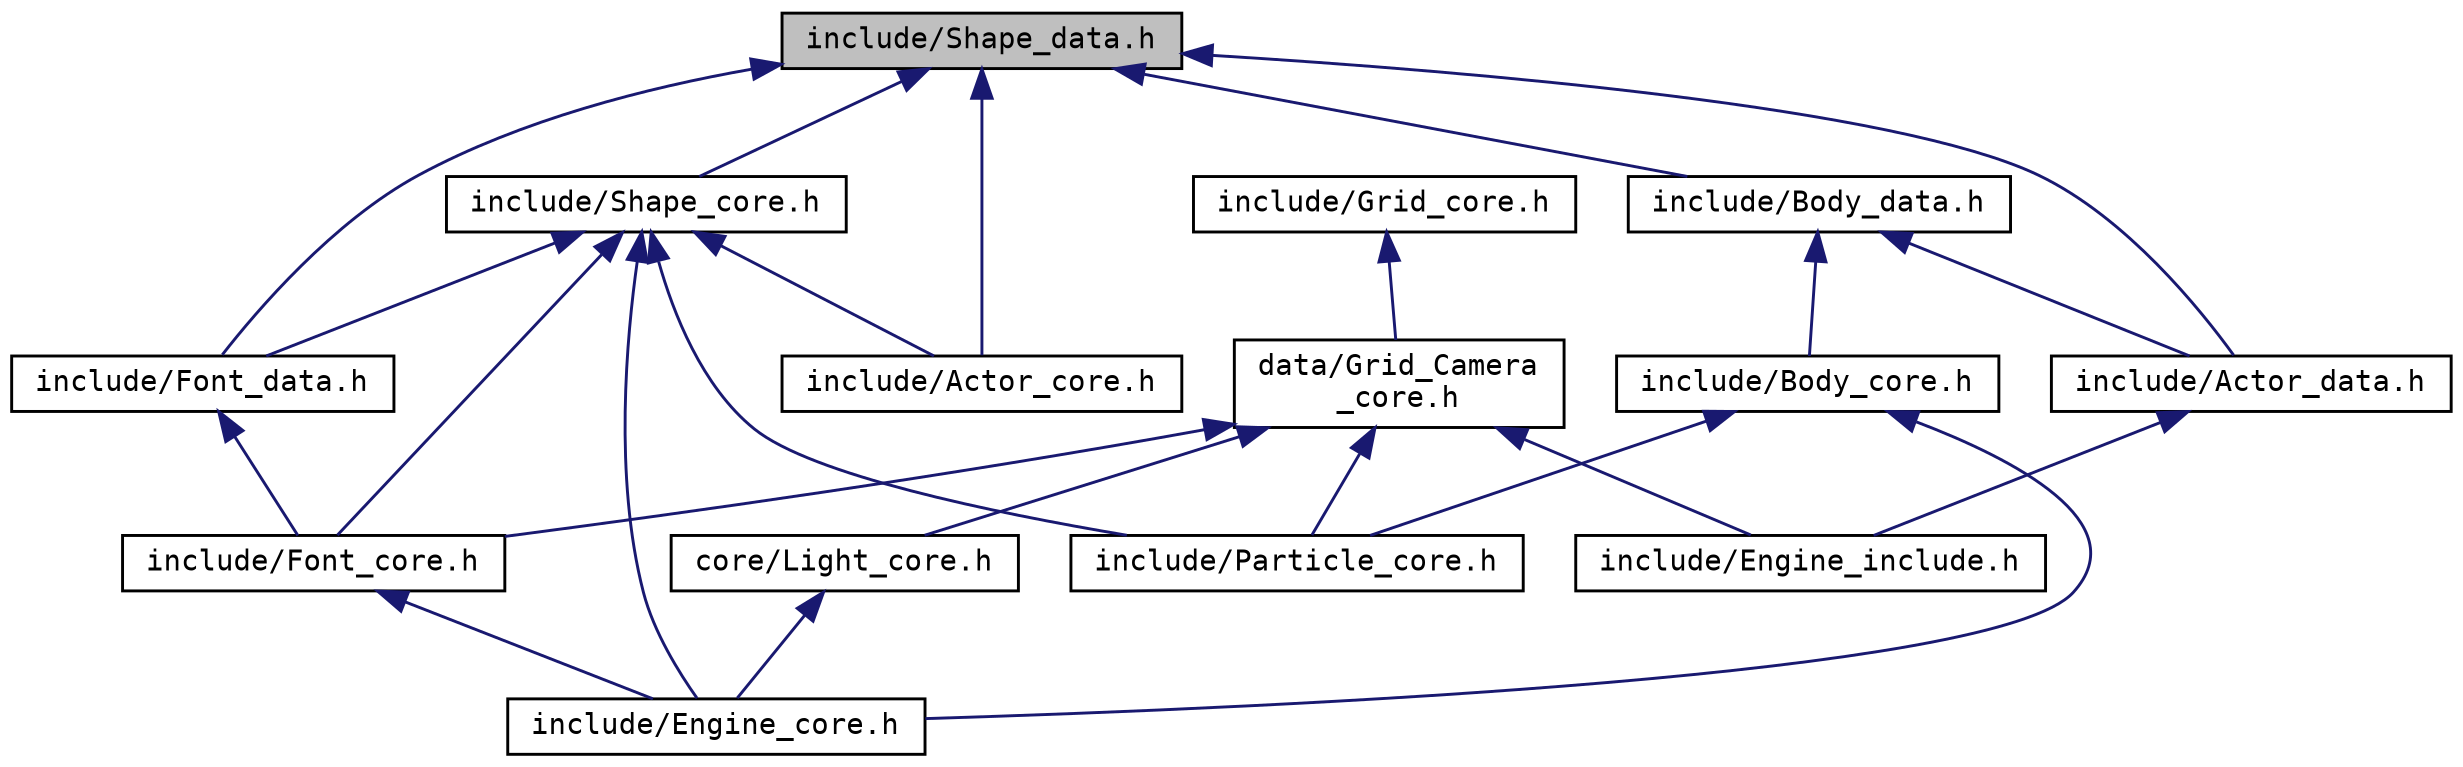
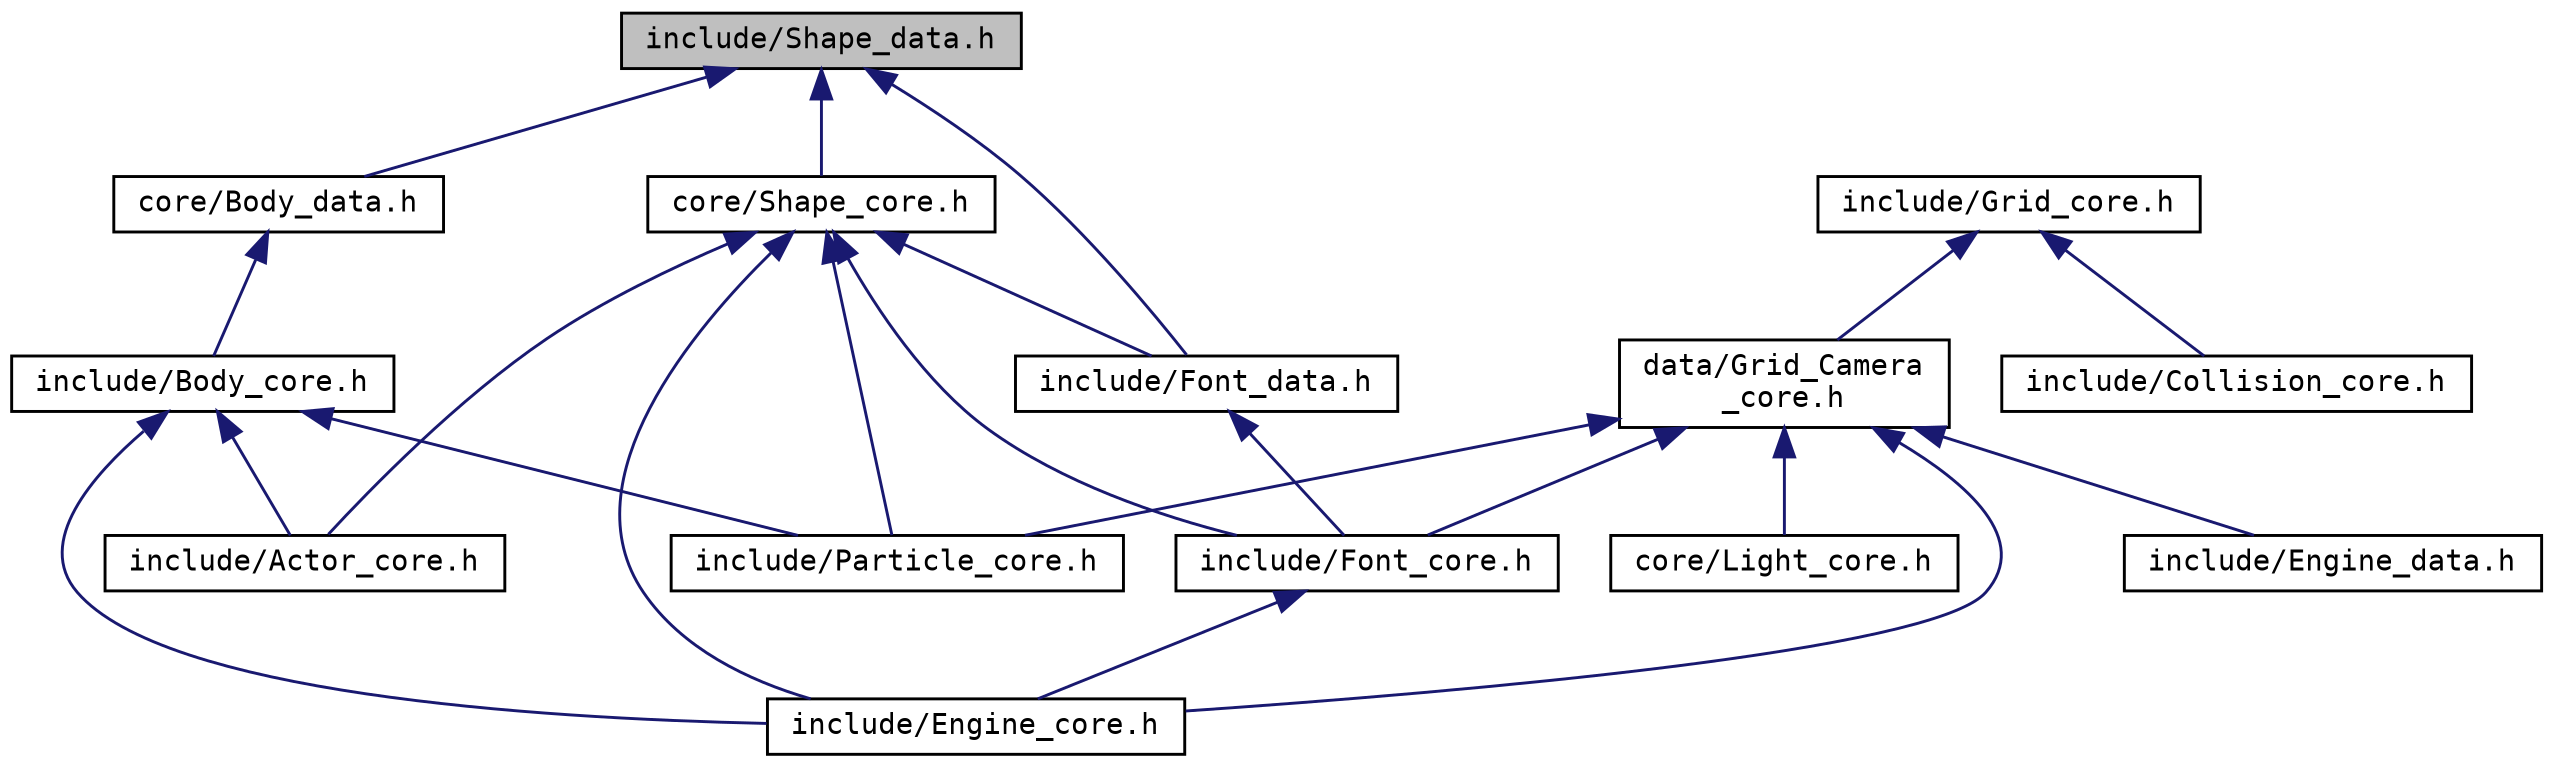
node "include/Shape_core.h": label "include/Shape_core.h" -> "core/Shape_core.h"
node "include/Body_data.h": label "include/Body_data.h" -> "core/Body_data.h"
edge "include/Actor_core.h" -> "include/Shape_data.h": now "include/Actor_core.h" -> "include/Body_core.h"
node "include/Collision_core.h": added
node "include/Actor_data.h": removed
node "include/Engine_include.h": label "include/Engine_include.h" -> "include/Engine_data.h"
edge "include/Engine_core.h" -> "core/Light_core.h": now "include/Engine_core.h" -> "data/Grid_Camera _core.h"
